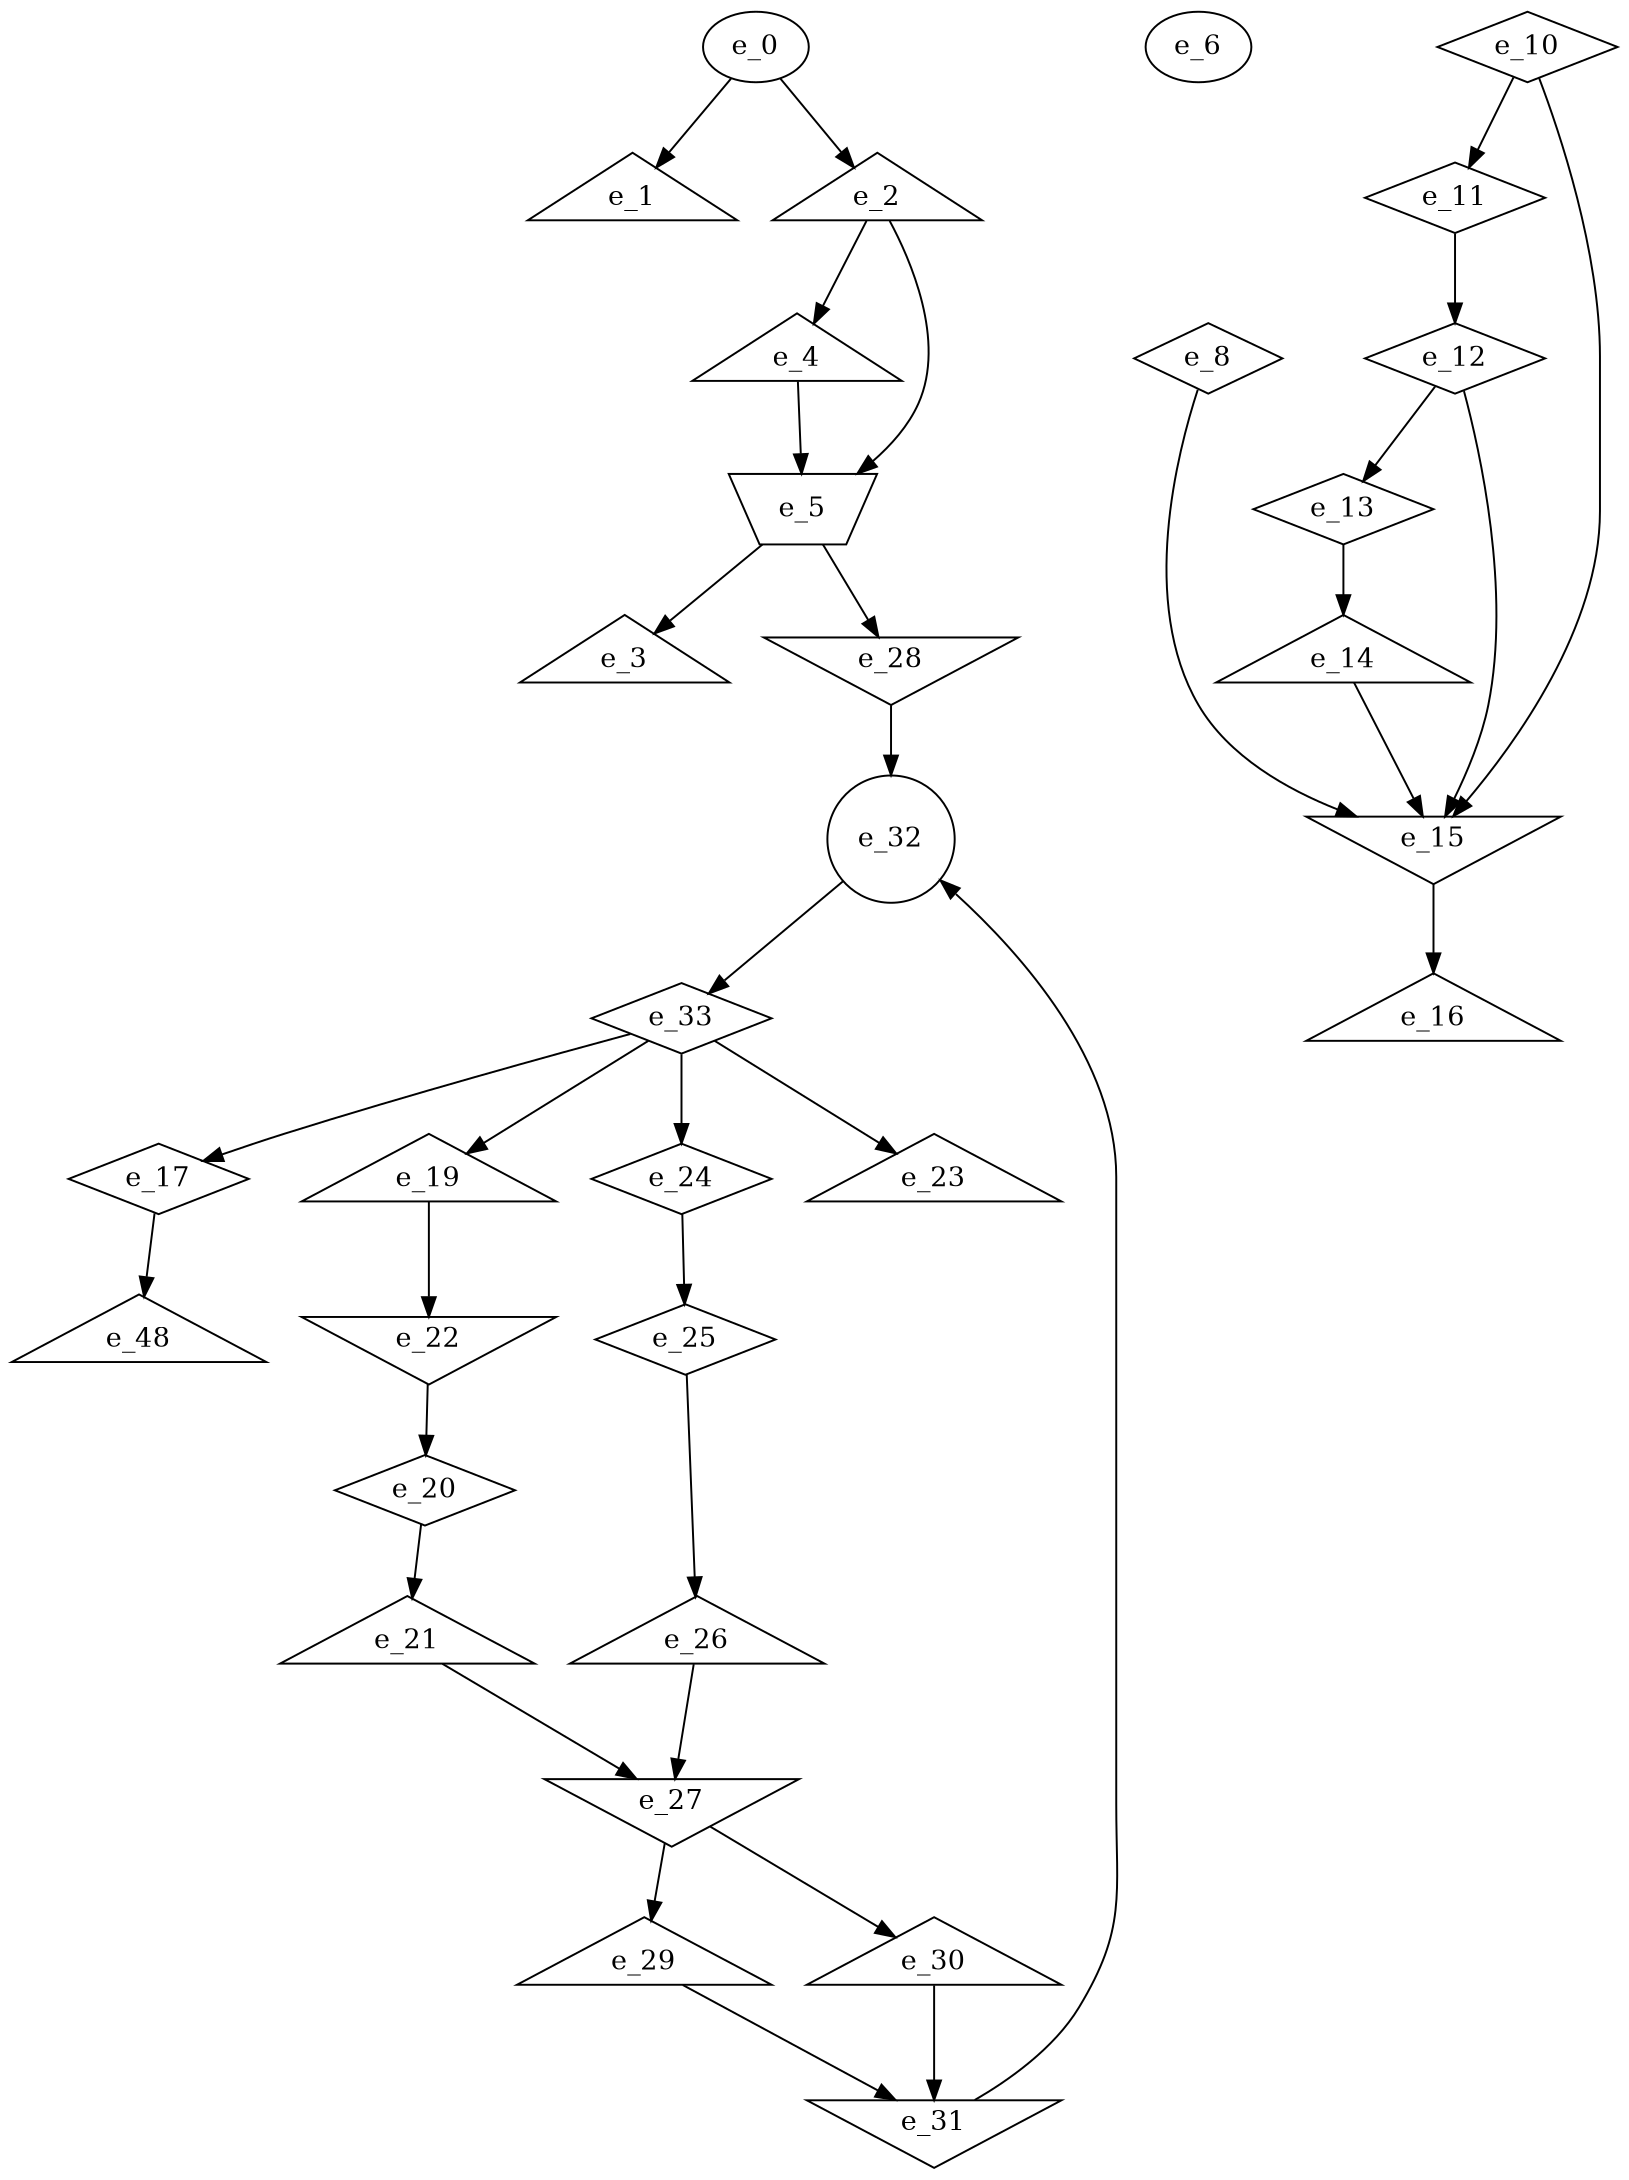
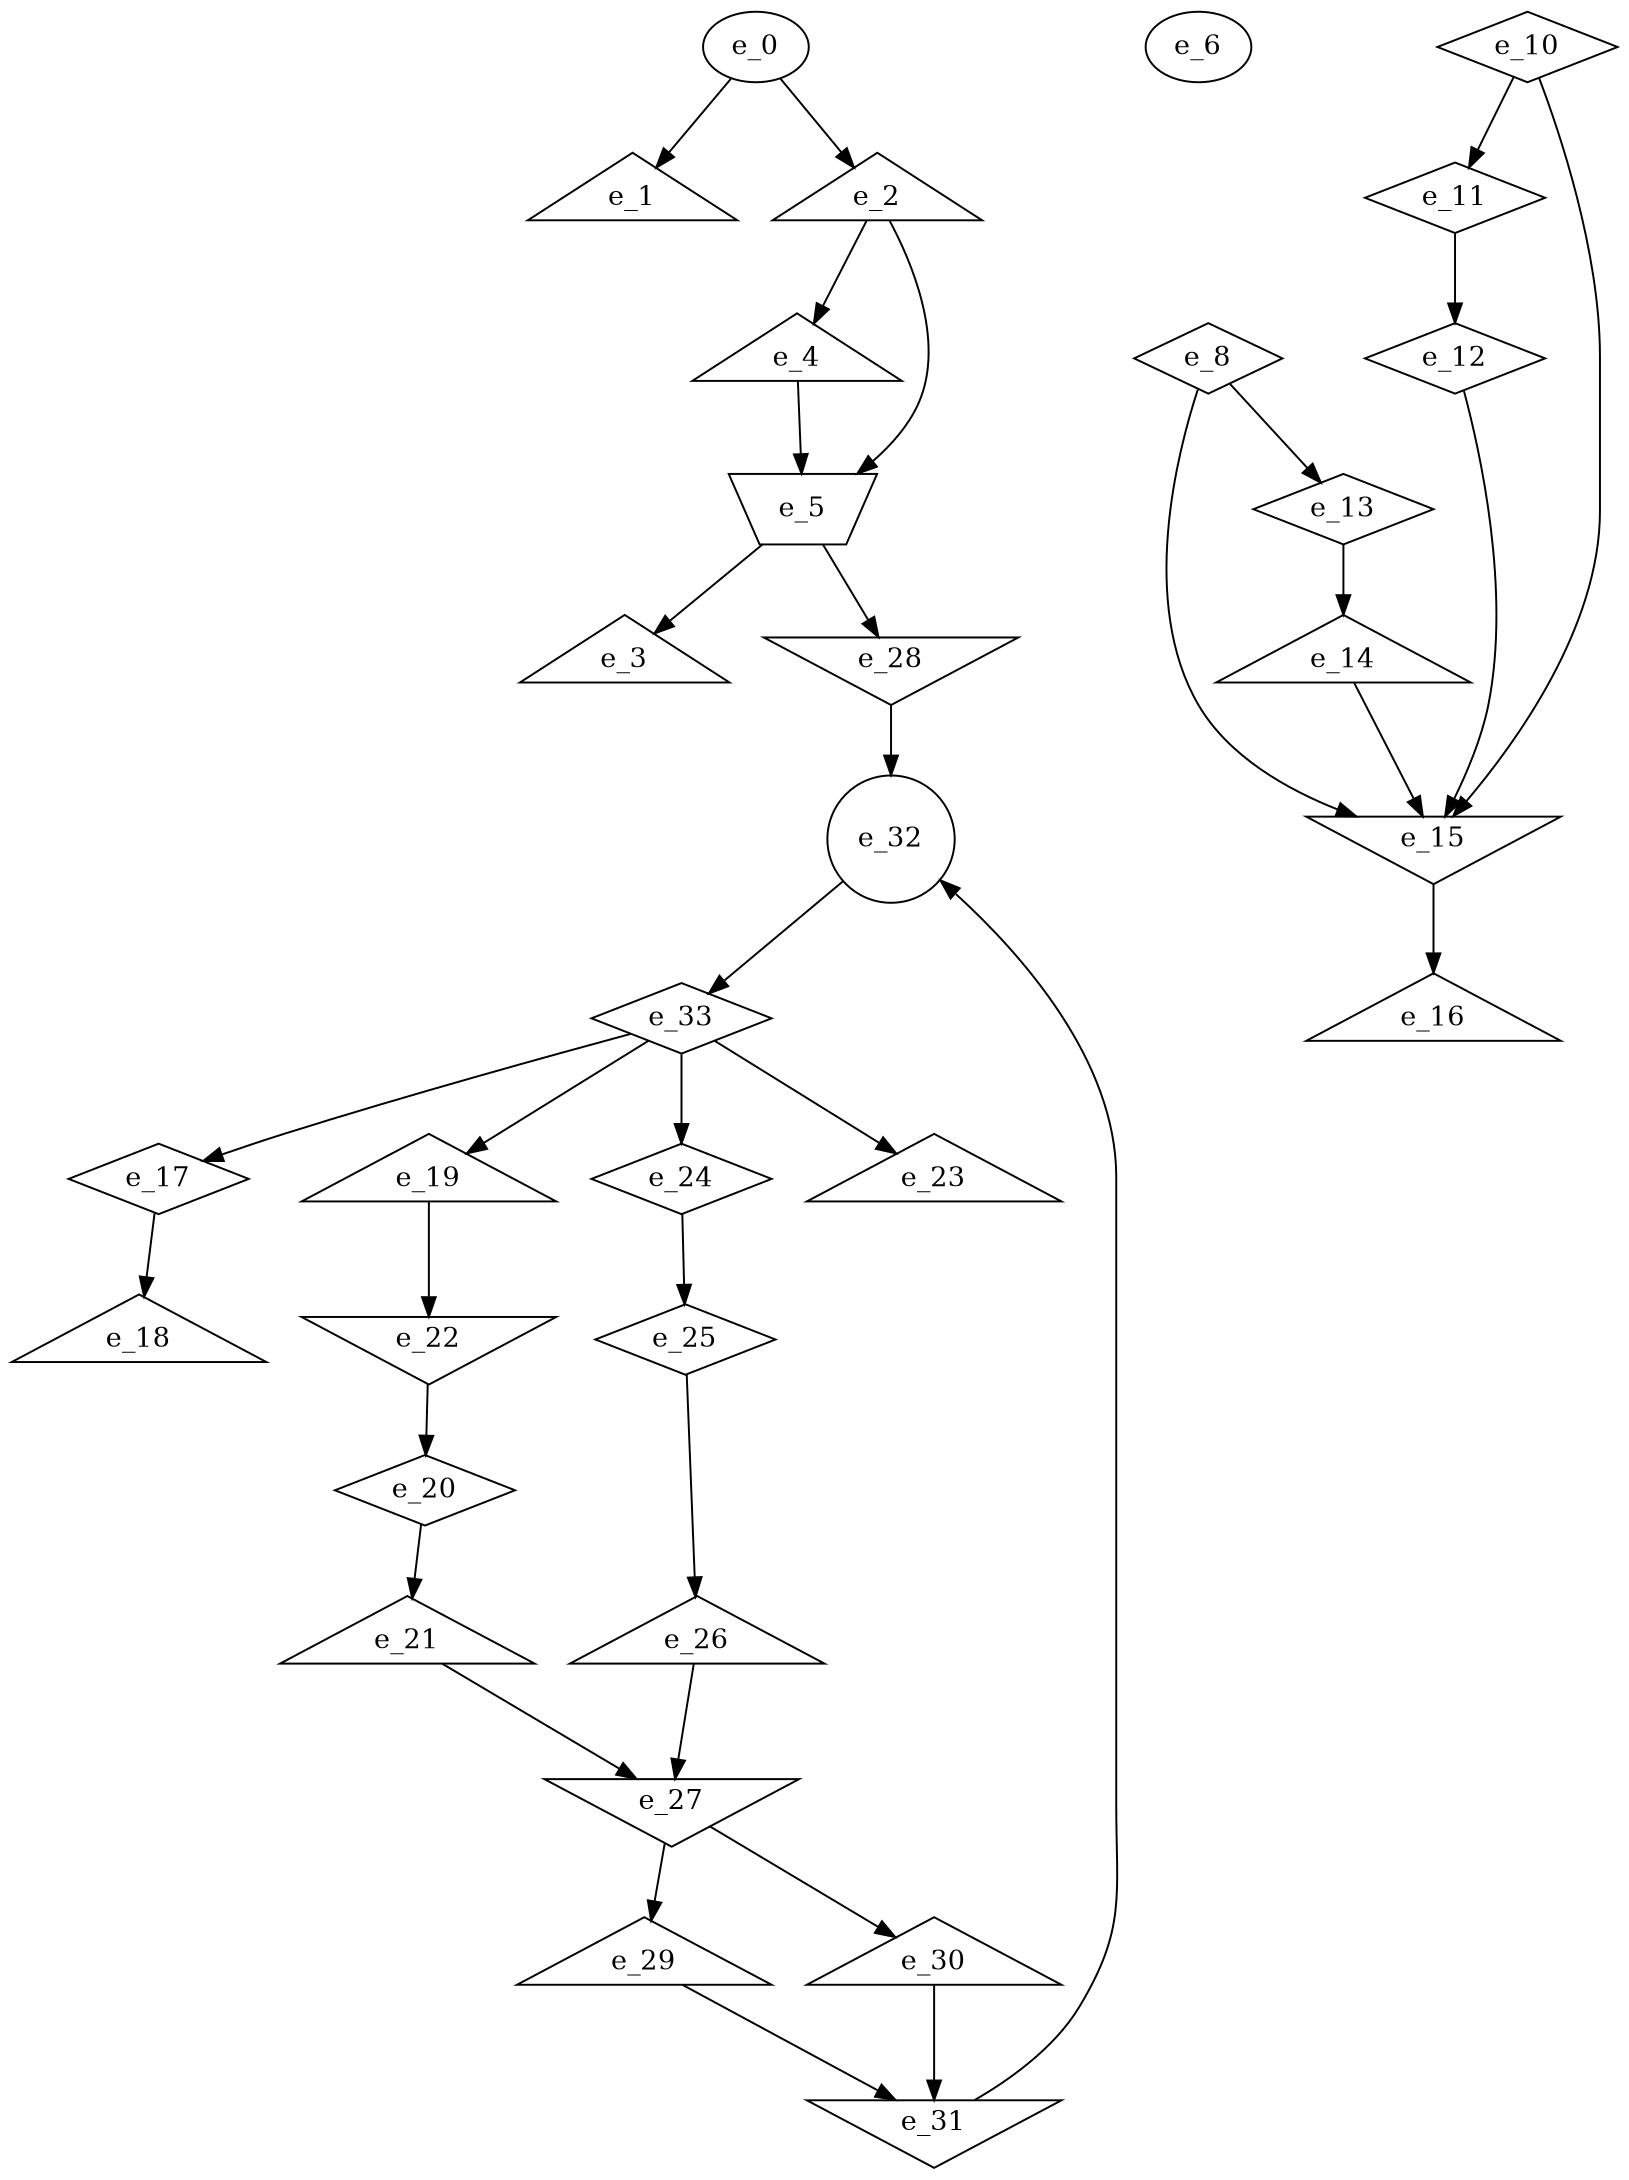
edge "e_12" -> "e_13": now "e_8" -> "e_13"
node "e_48": label "e_48" -> "e_18"
